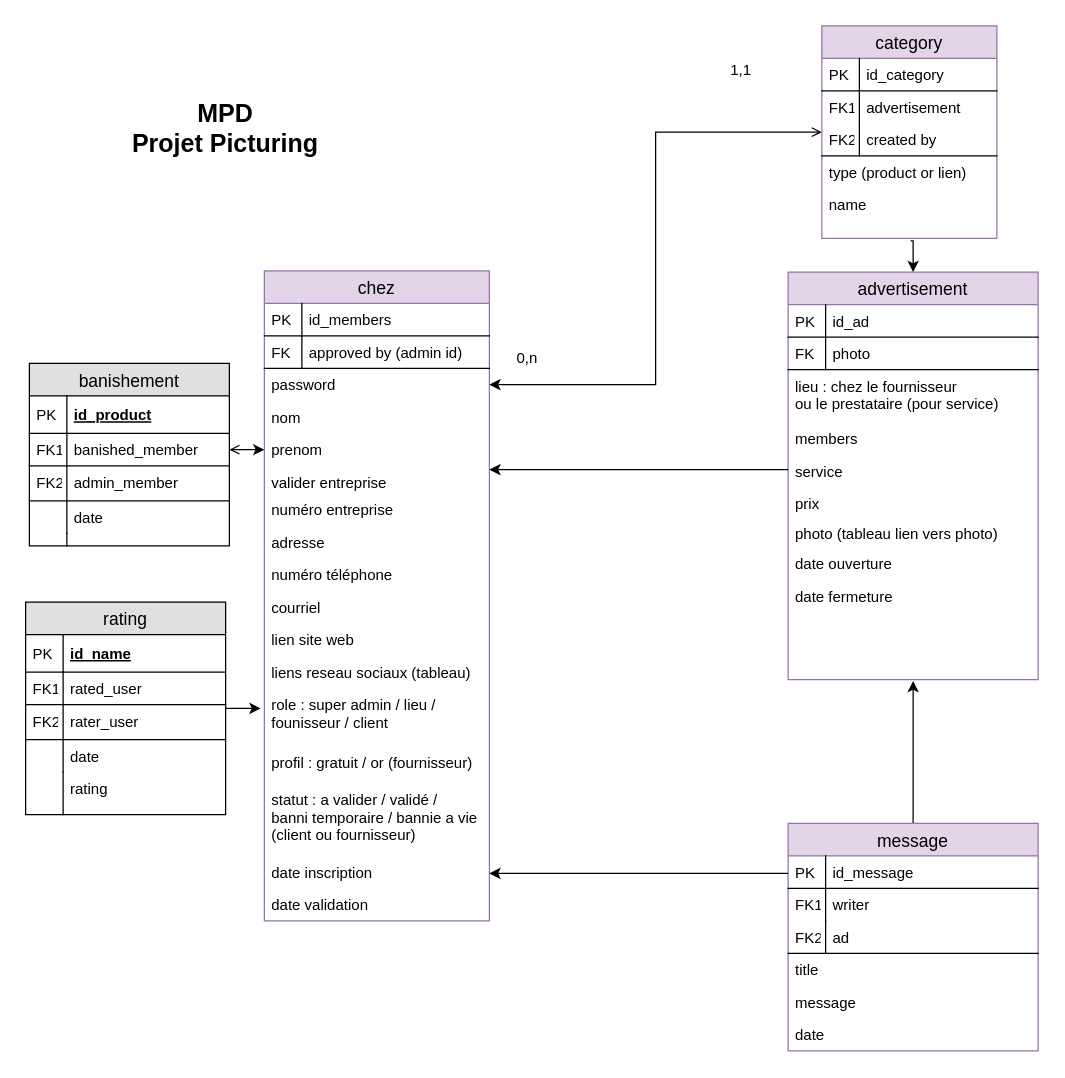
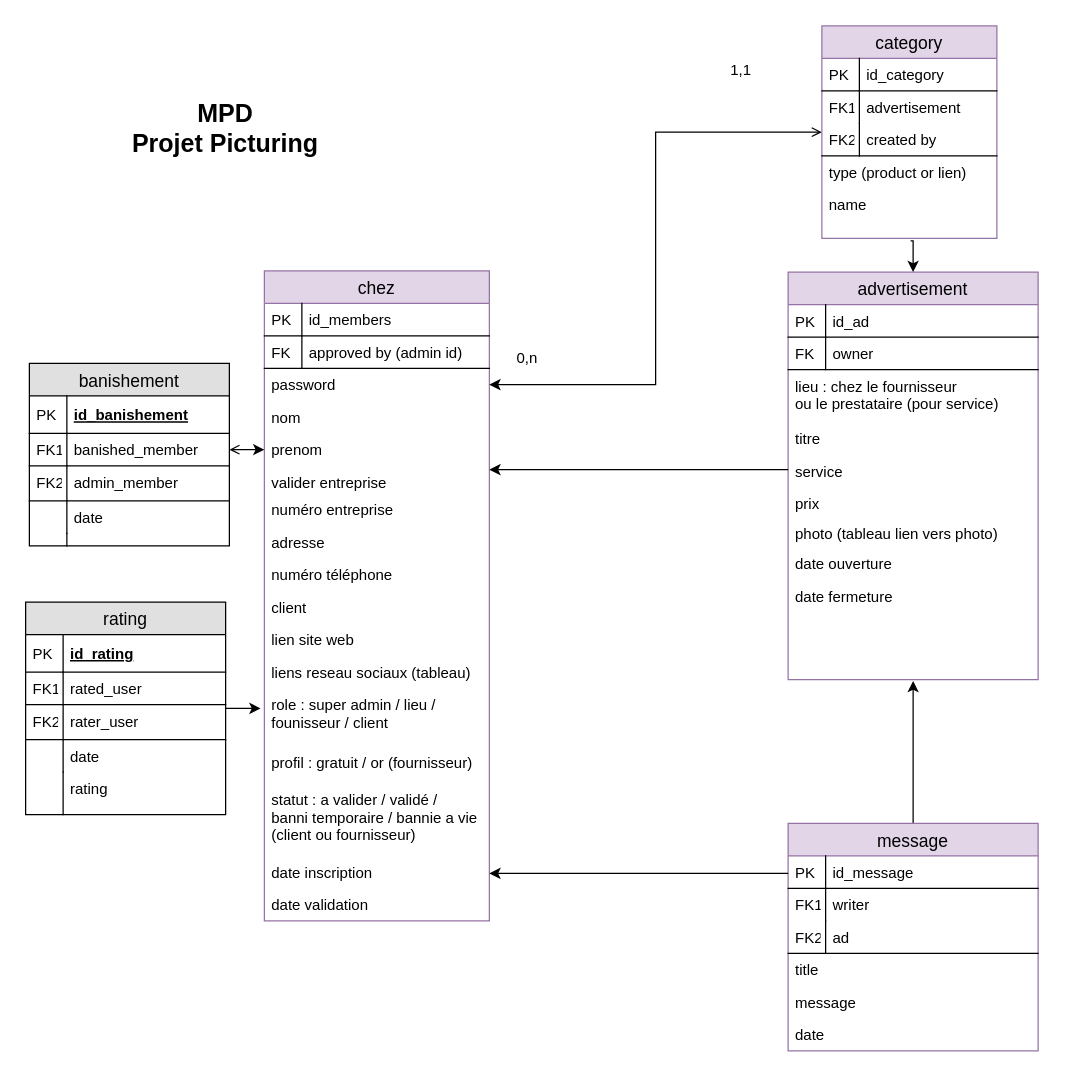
node "photo": label "photo" -> "owner"
node "id_product": label "id_product" -> "id_banishement"
node "members": label "members" -> "titre"
node "courriel": label "courriel" -> "client"
node "id_name": label "id_name" -> "id_rating"
